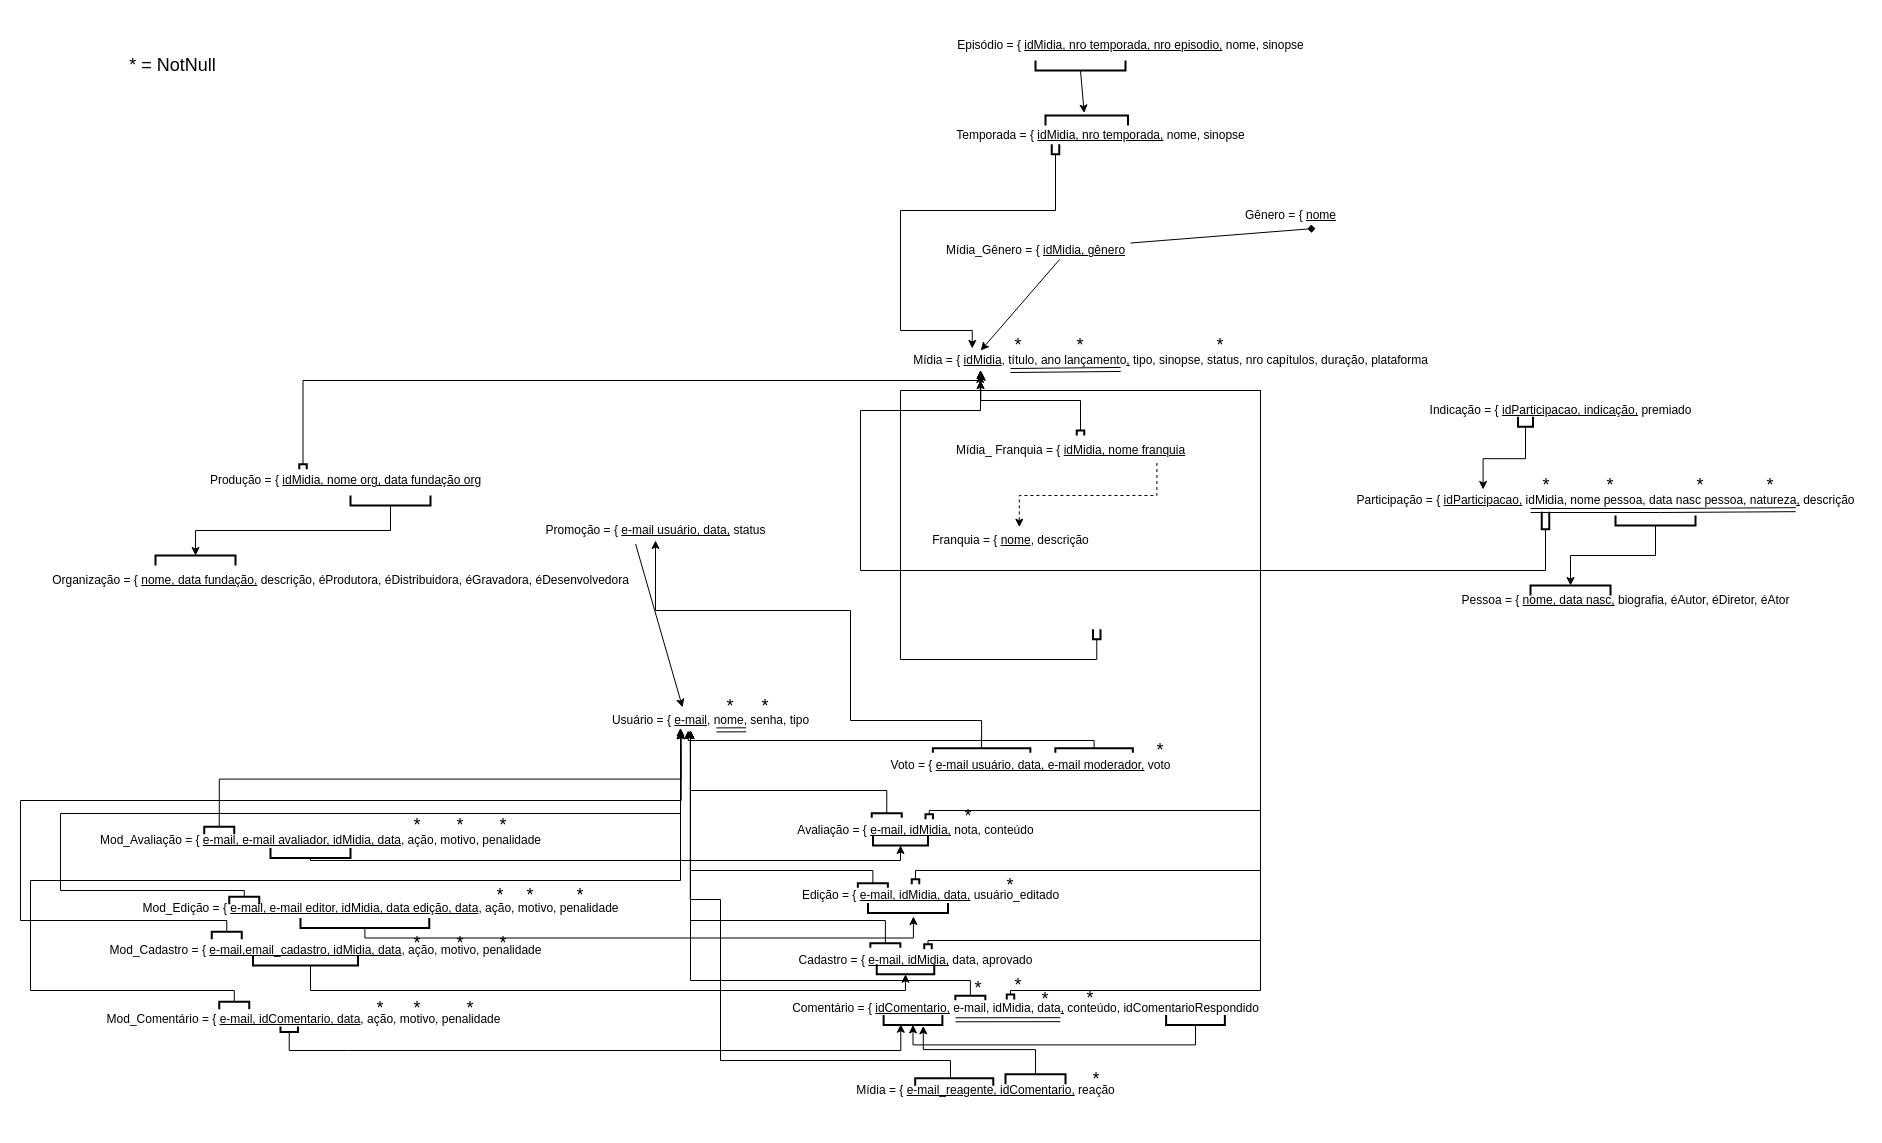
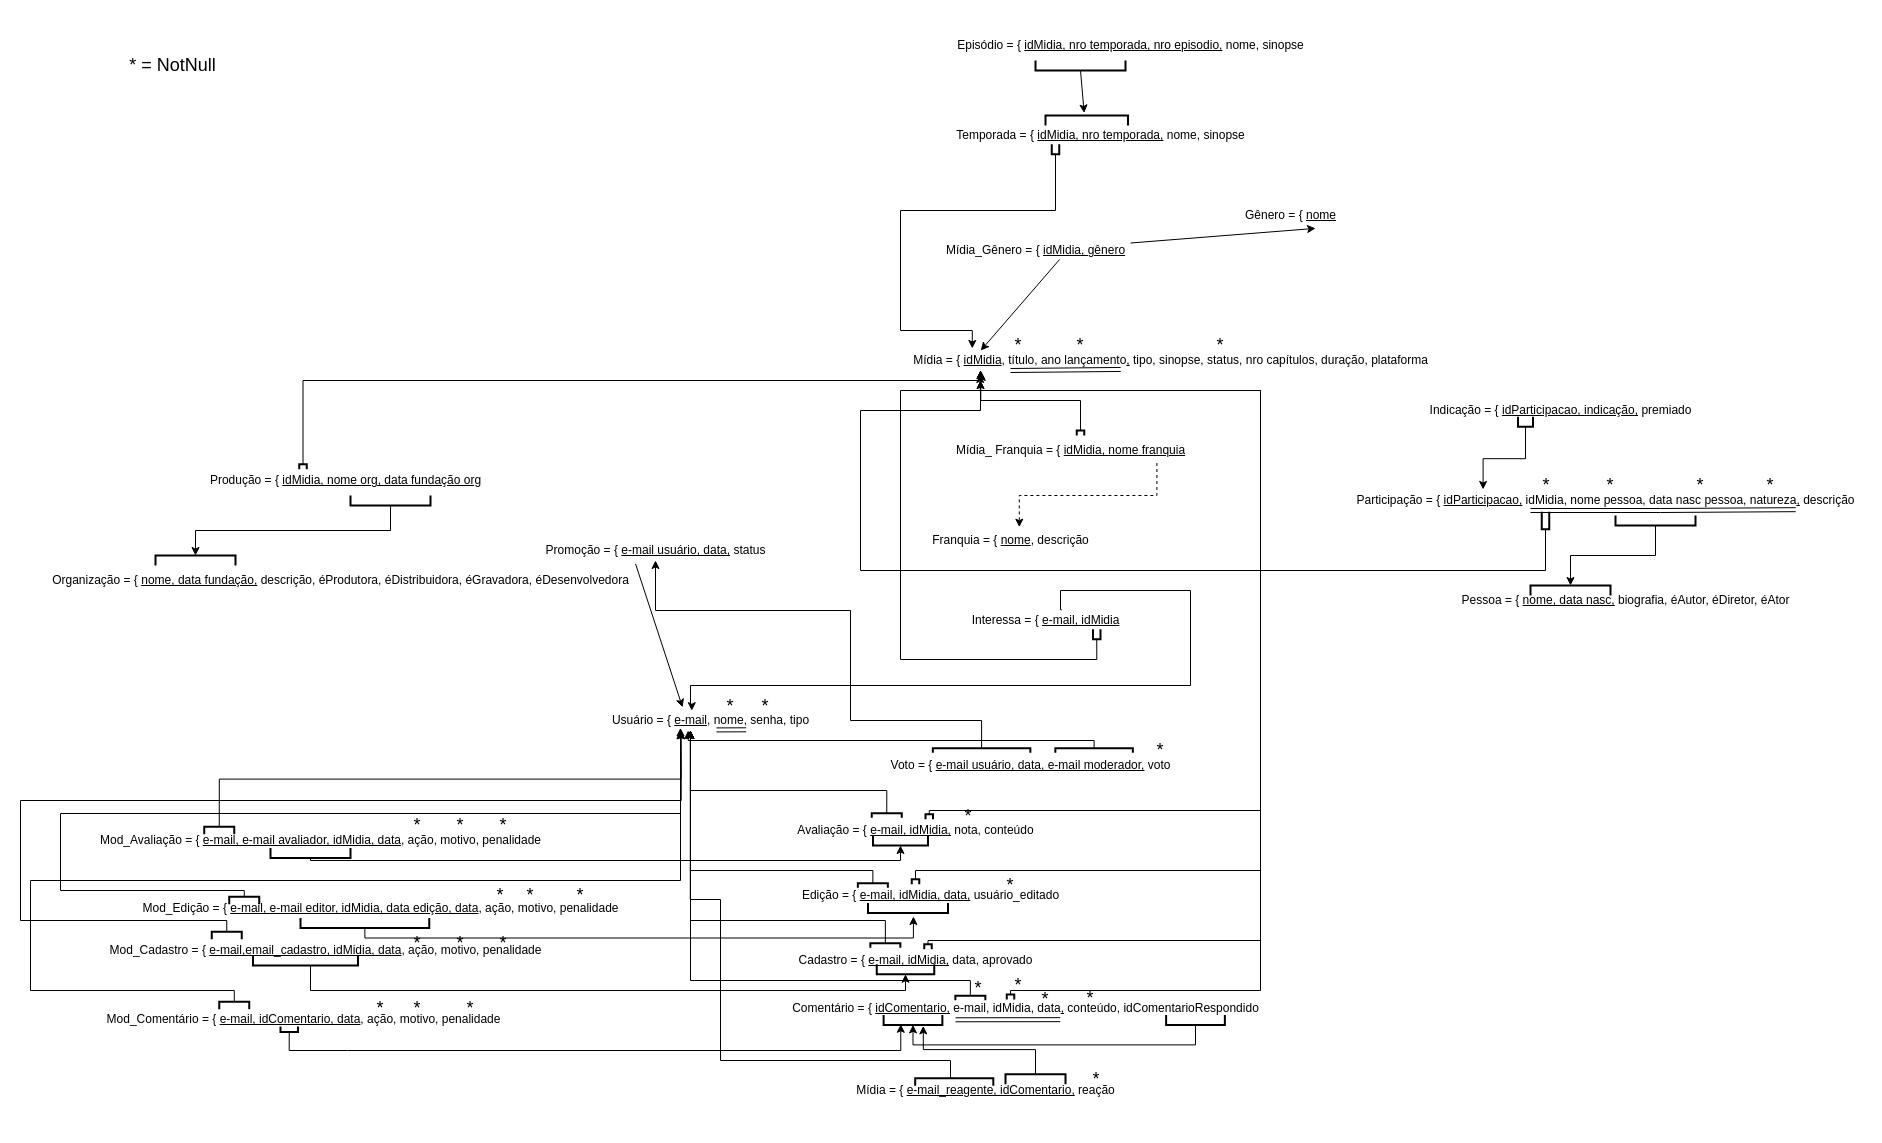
edge "Mídia_Gênero = { idMidia, gênero" -> "Gênero = { nome": arrowhead diamond -> classic
node "Promoção = { e-mail usuário, data, status": moved (656, 531) -> (656, 551)
node "Interessa = { e-mail, idMidia": added
edge "Interessa = { e-mail, idMidia" -> "Usuário = { e-mail, nome, senha, tipo": added
